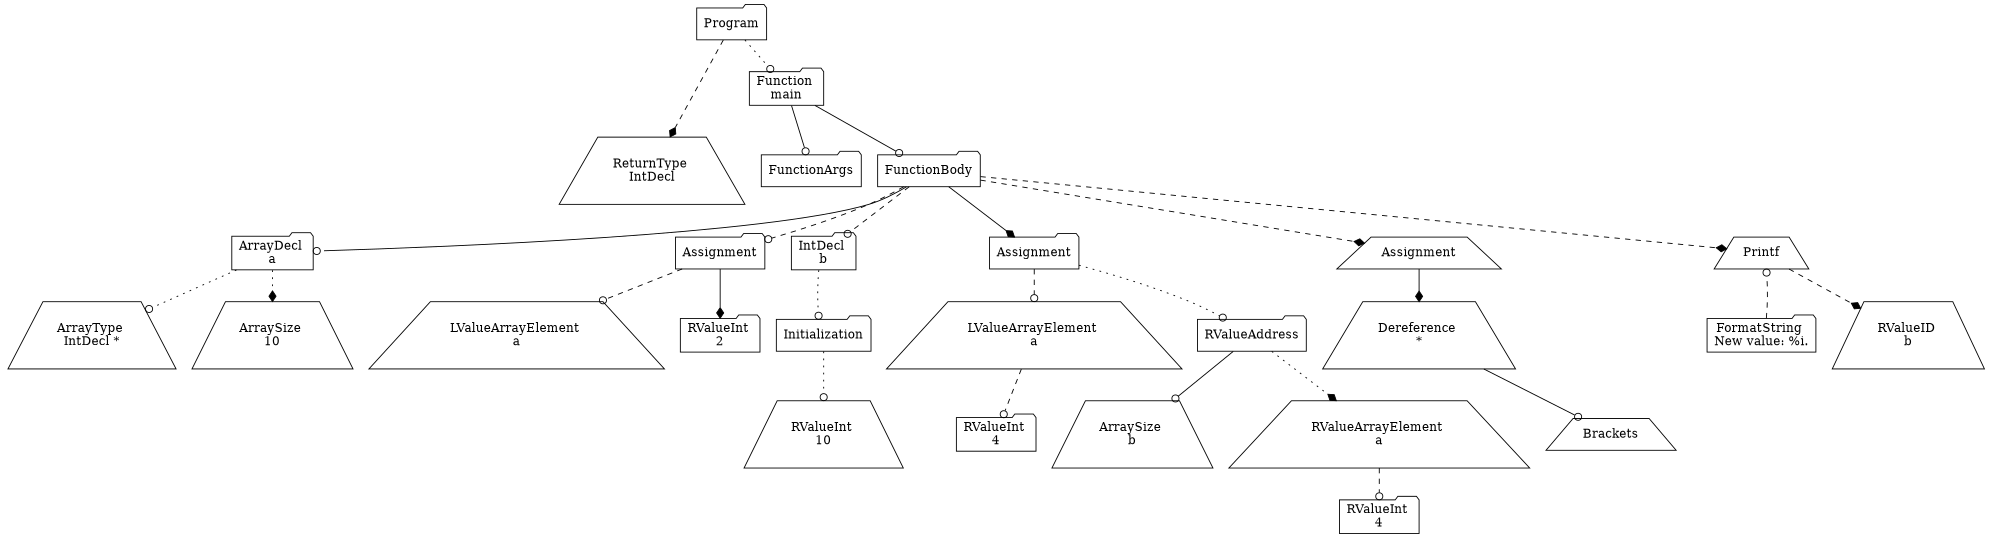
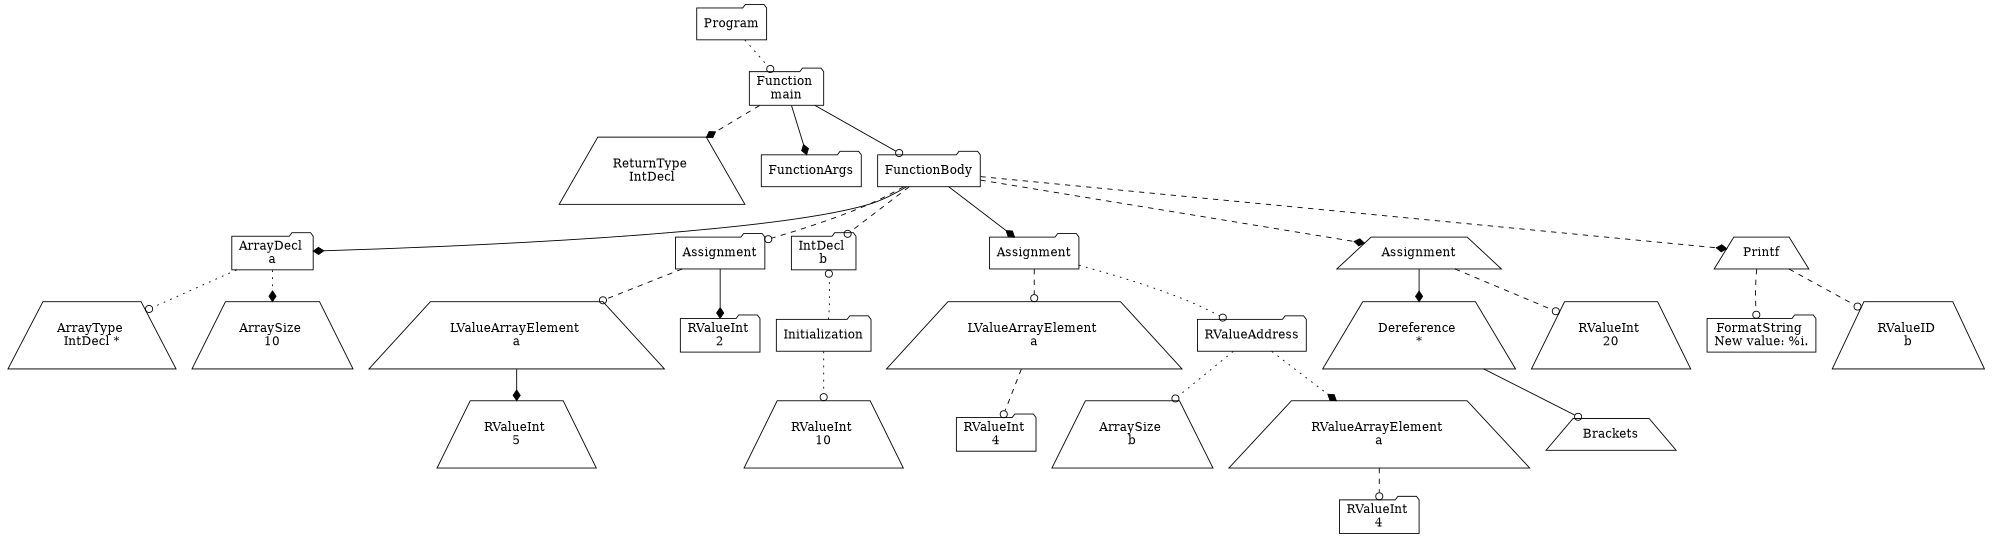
edge "Program" -> "ReturnType IntDecl": now "Function main" -> "ReturnType IntDecl"
edge "Function main" -> "FunctionArgs": arrowhead odot -> diamond
edge "FunctionBody" -> "ArrayDecl a": arrowhead odot -> diamond
edge "Printf" -> "RValueID b": arrowhead diamond -> odot
edge "IntDecl b" -> "Initialization": reversed
edge "FormatString New value: %i." -> "Printf": reversed
node "RValueInt 20": added
edge "RValueAddress" -> "ArraySize b": style solid -> dotted
node "RValueInt 5": added
